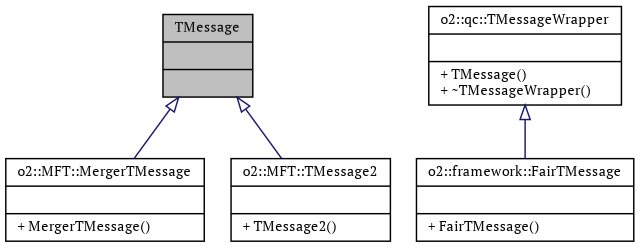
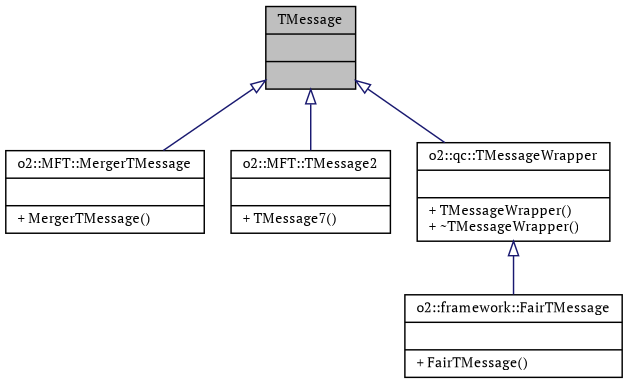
node "o2::qc::TMessageWrapper": text "+ TMessage()" -> "+ TMessageWrapper()"
edge "o2::qc::TMessageWrapper" -> "TMessage": added
node "o2::MFT::TMessage2": text "+ TMessage2()" -> "+ TMessage7()"
